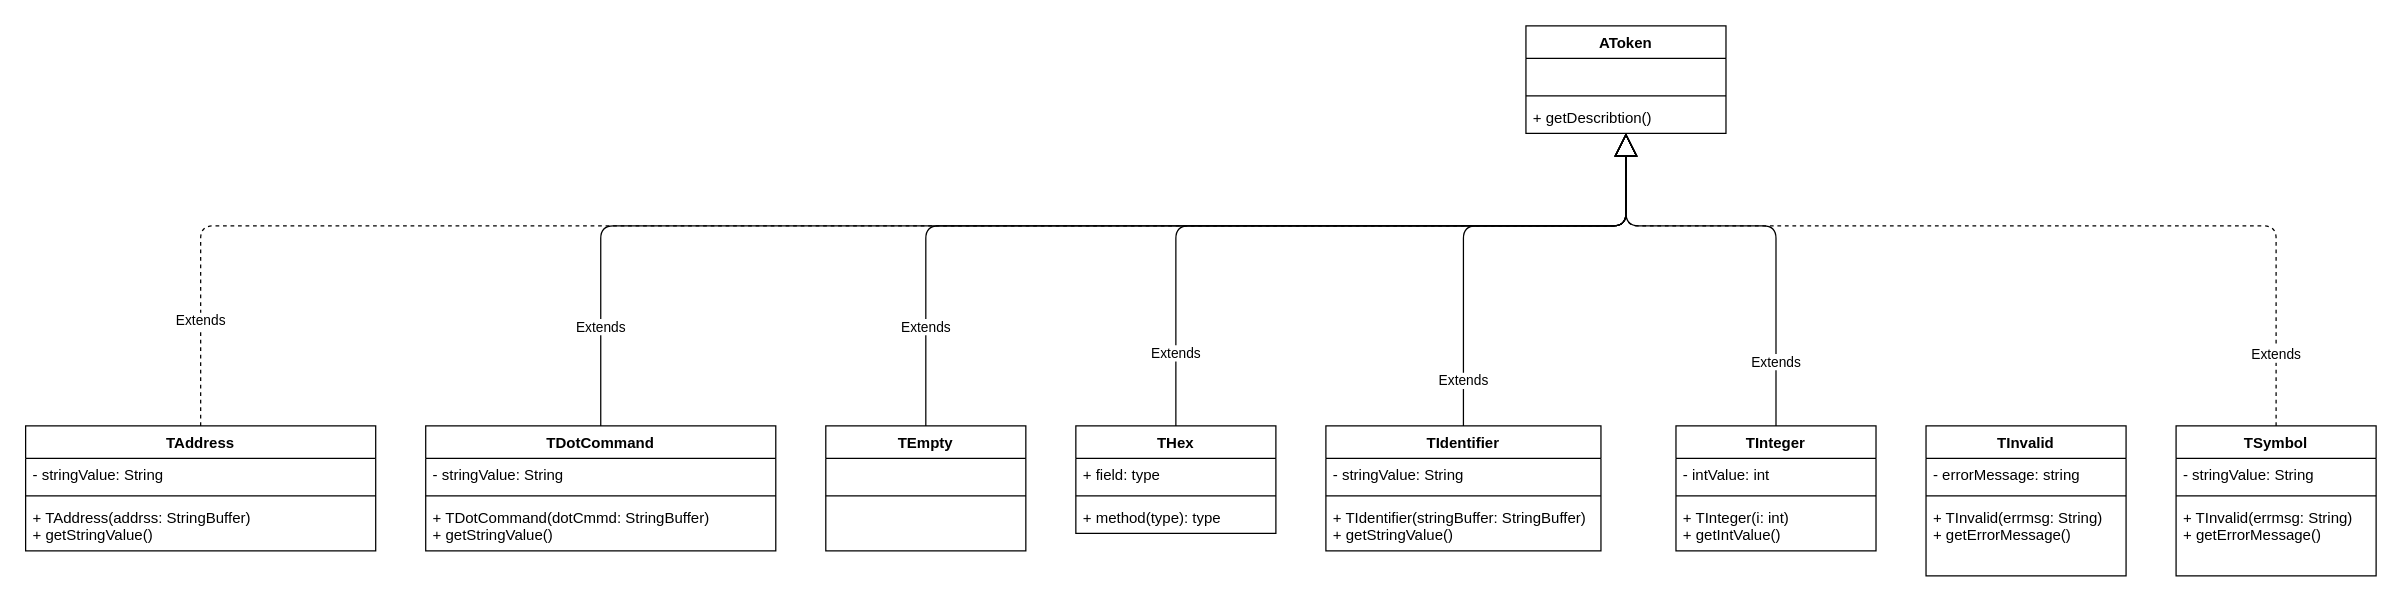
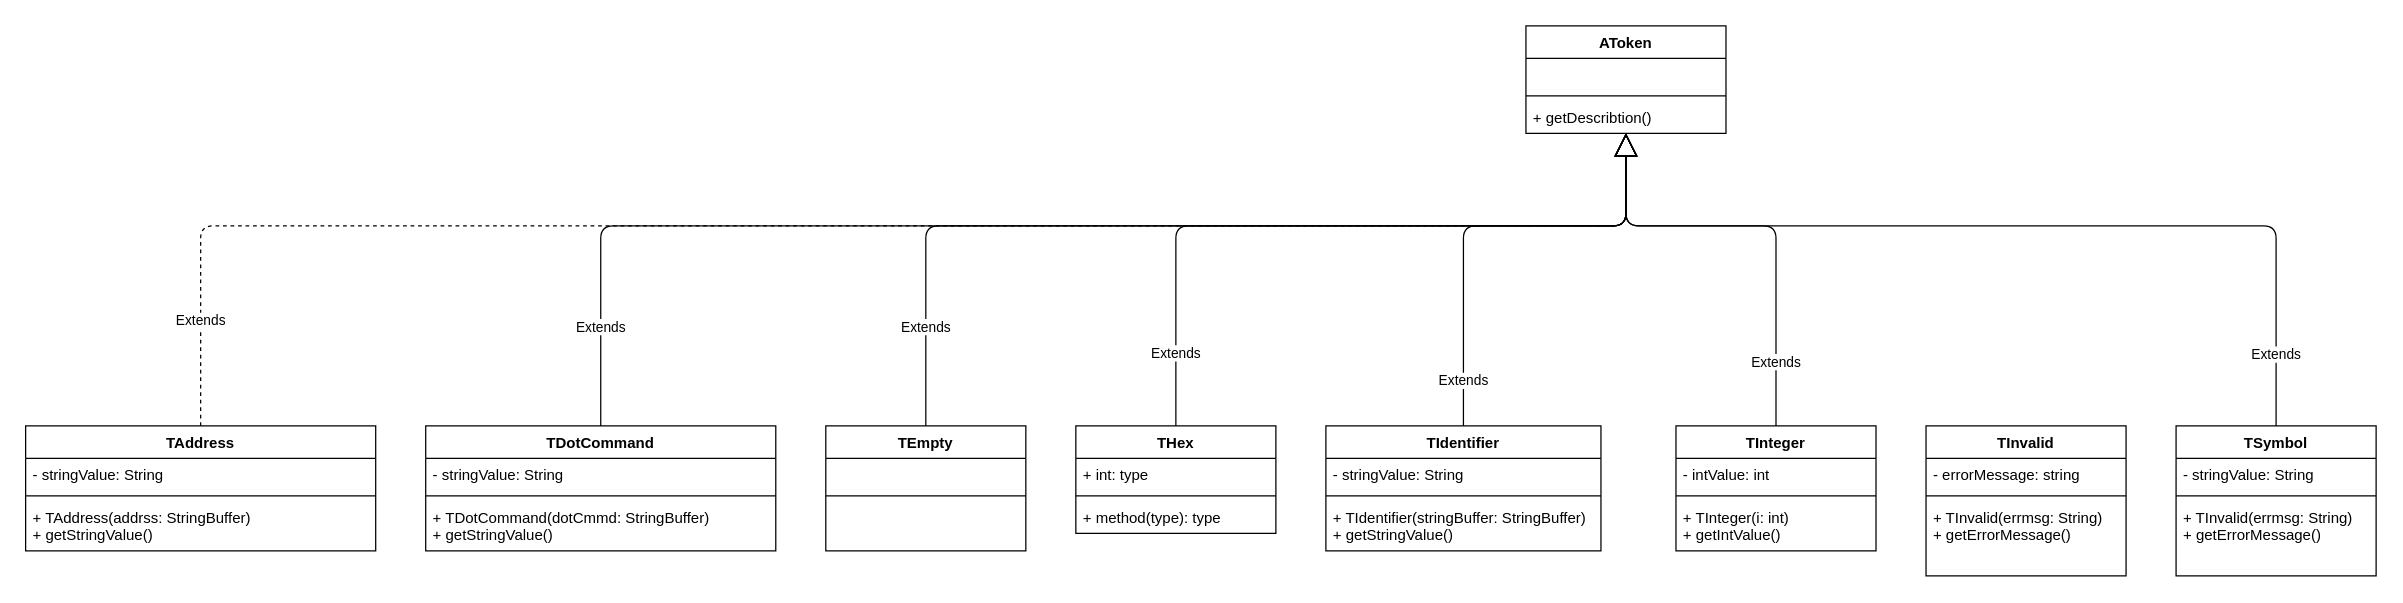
edge "TSymbol" -> "+ getDescribtion()": style dashed -> solid
node "+ field: type": label "+ field: type" -> "+ int: type"
